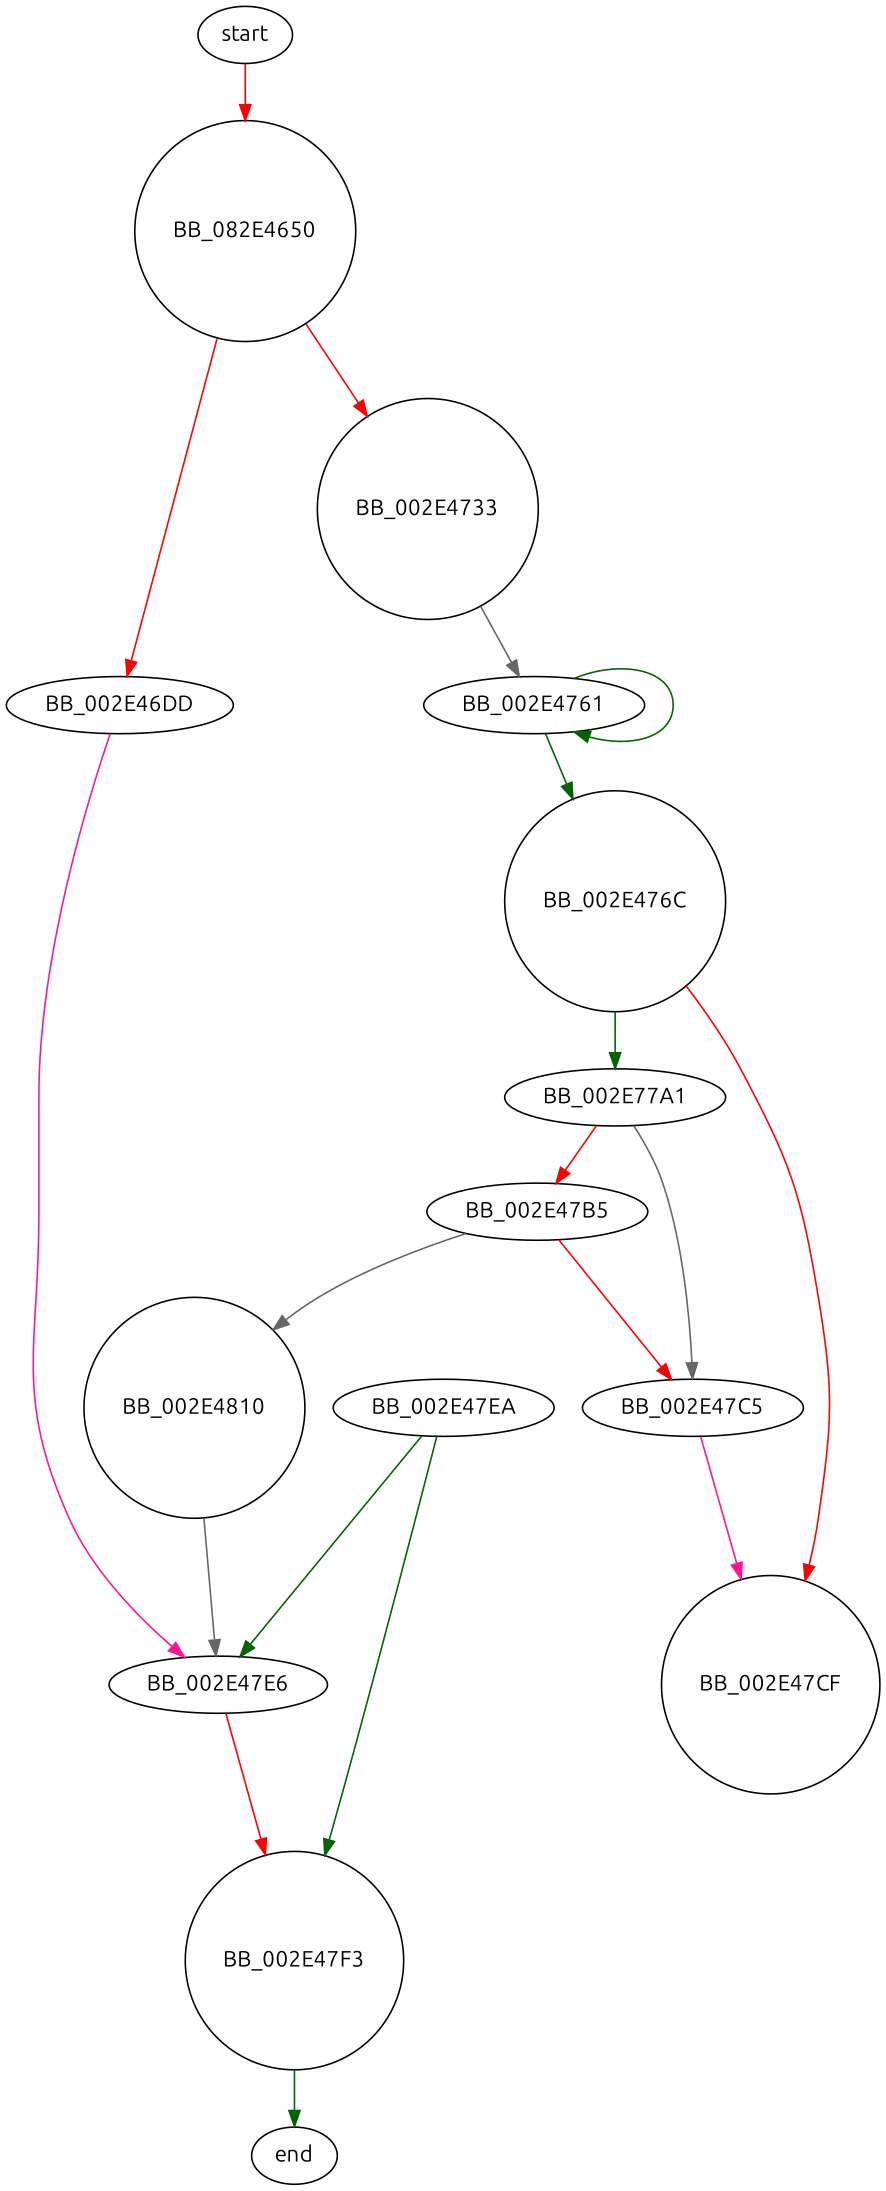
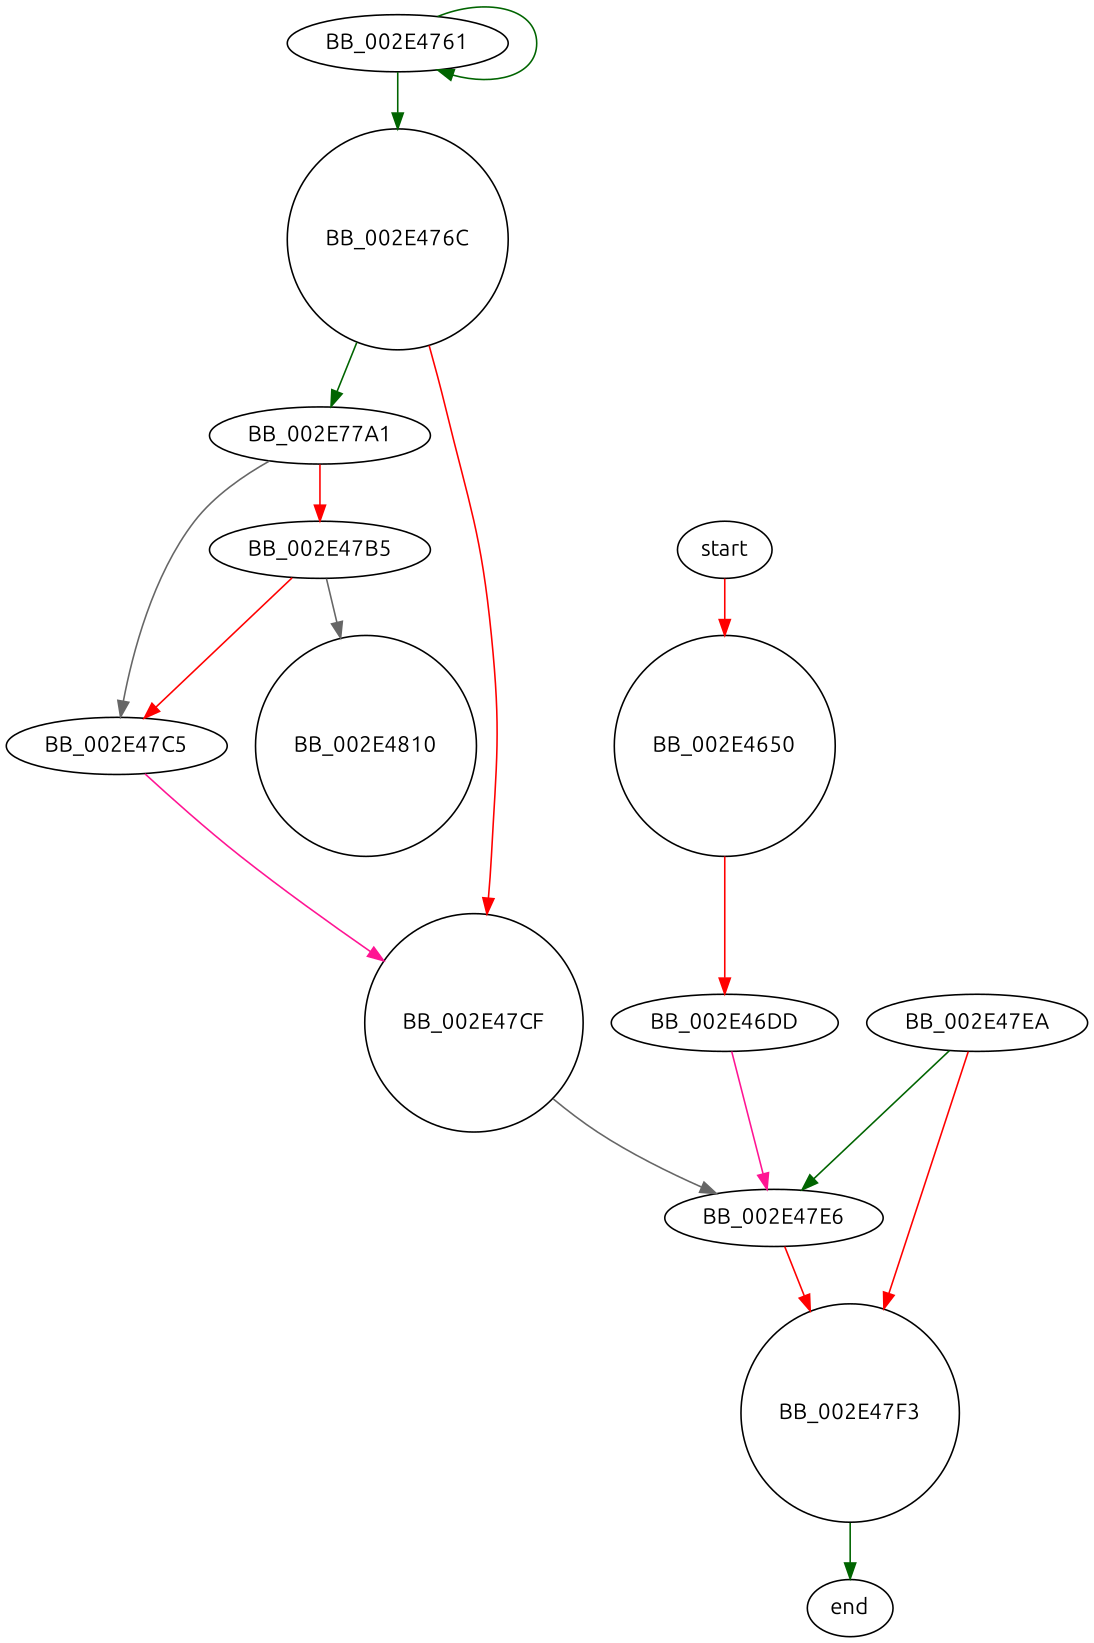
node "BB_082E4650": label "BB_082E4650" -> "BB_002E4650"
node "BB_002E4733": removed
edge "BB_002E4810" -> "BB_002E47E6": now "BB_002E47CF" -> "BB_002E47E6"
edge "BB_002E47EA" -> "BB_002E47F3": color darkgreen -> red
